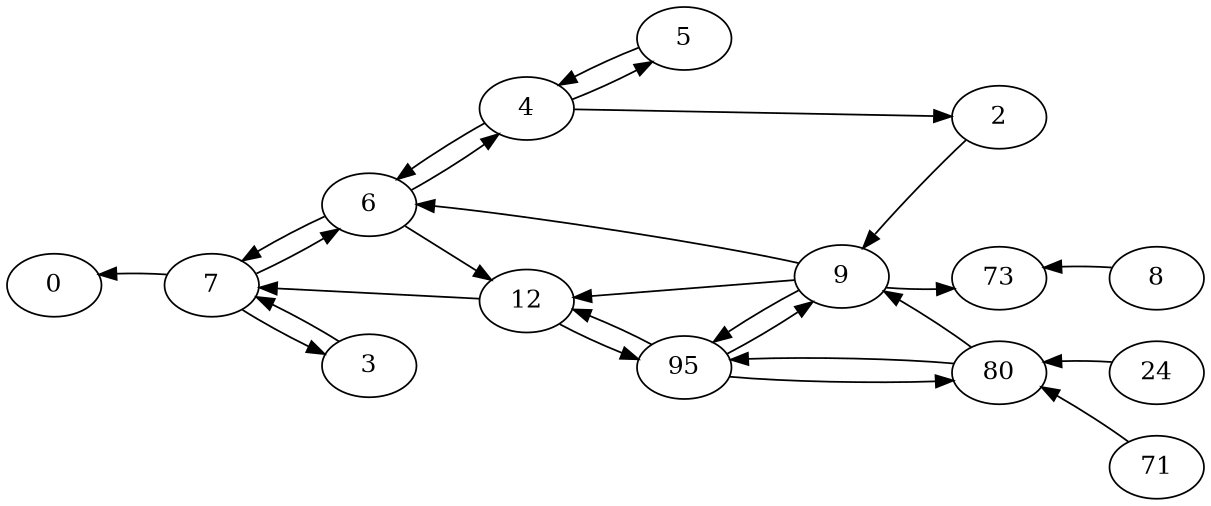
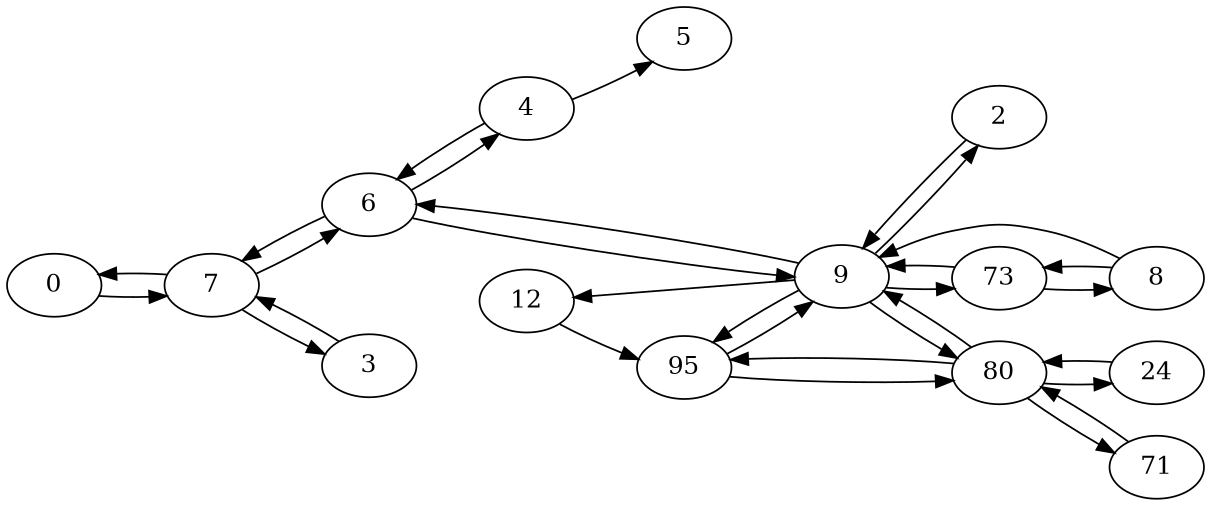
edge "5" -> "4": removed
edge "4" -> "2": now "9" -> "2"
edge "8" -> "9": added
edge "6" -> "12": now "6" -> "9"
edge "73" -> "9": added
edge "73" -> "8": added
edge "12" -> "7": now "0" -> "7"
edge "9" -> "80": added
edge "95" -> "12": removed
edge "80" -> "24": added
edge "80" -> "71": added
